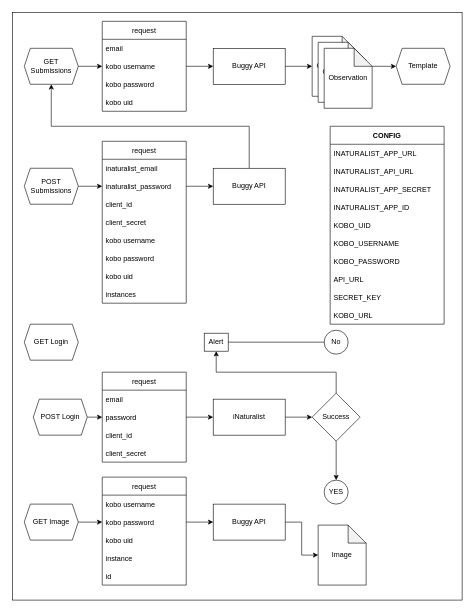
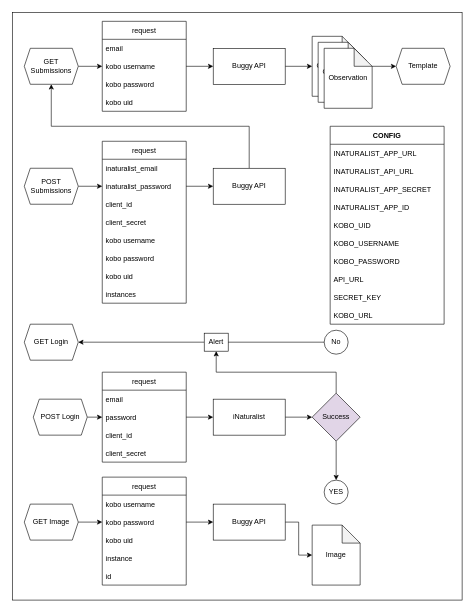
edge "Alert" -> "GET Login": added
node "Success": fillcolor #ffffff -> #e1d5e7
node "Image": moved (342, 555) -> (336, 555)
